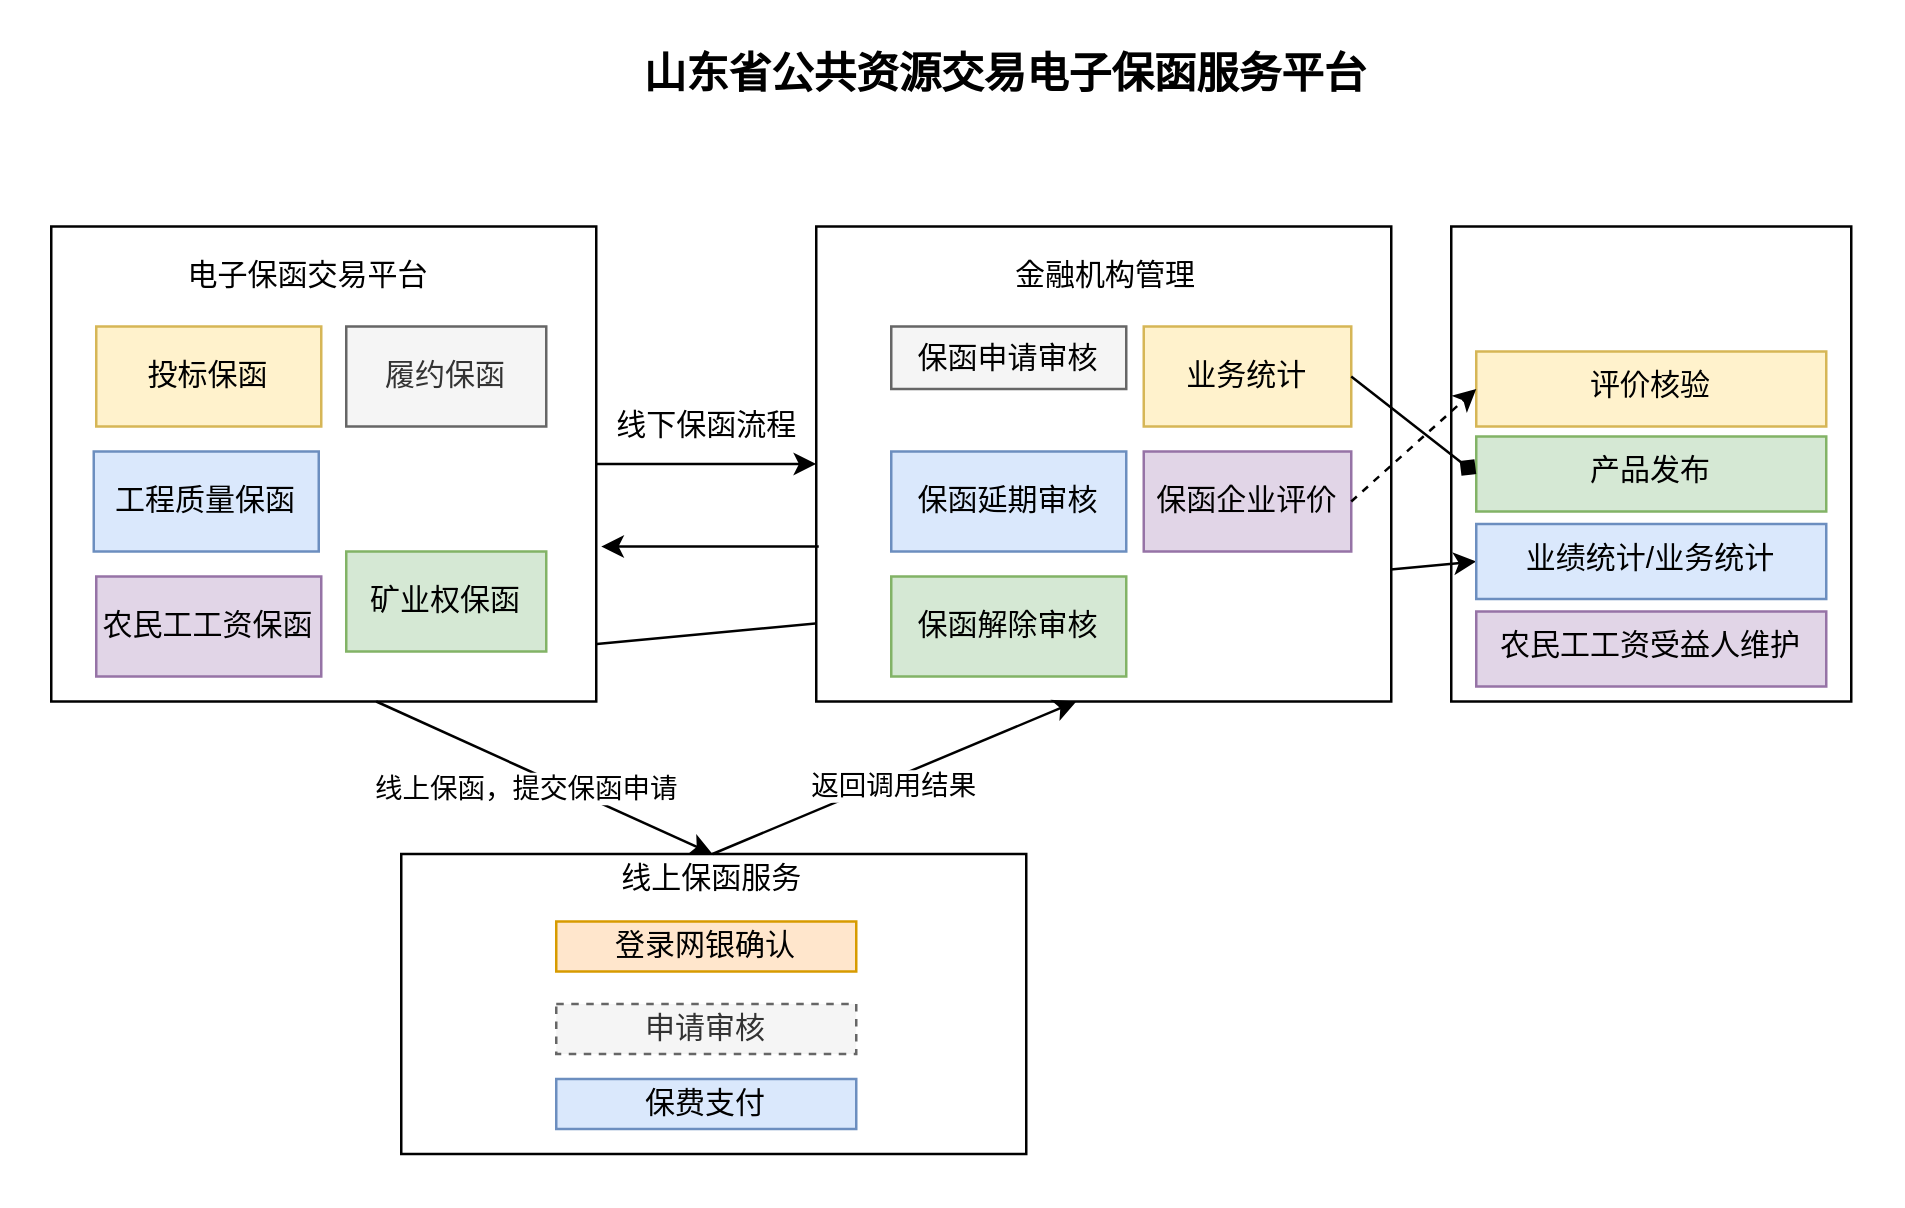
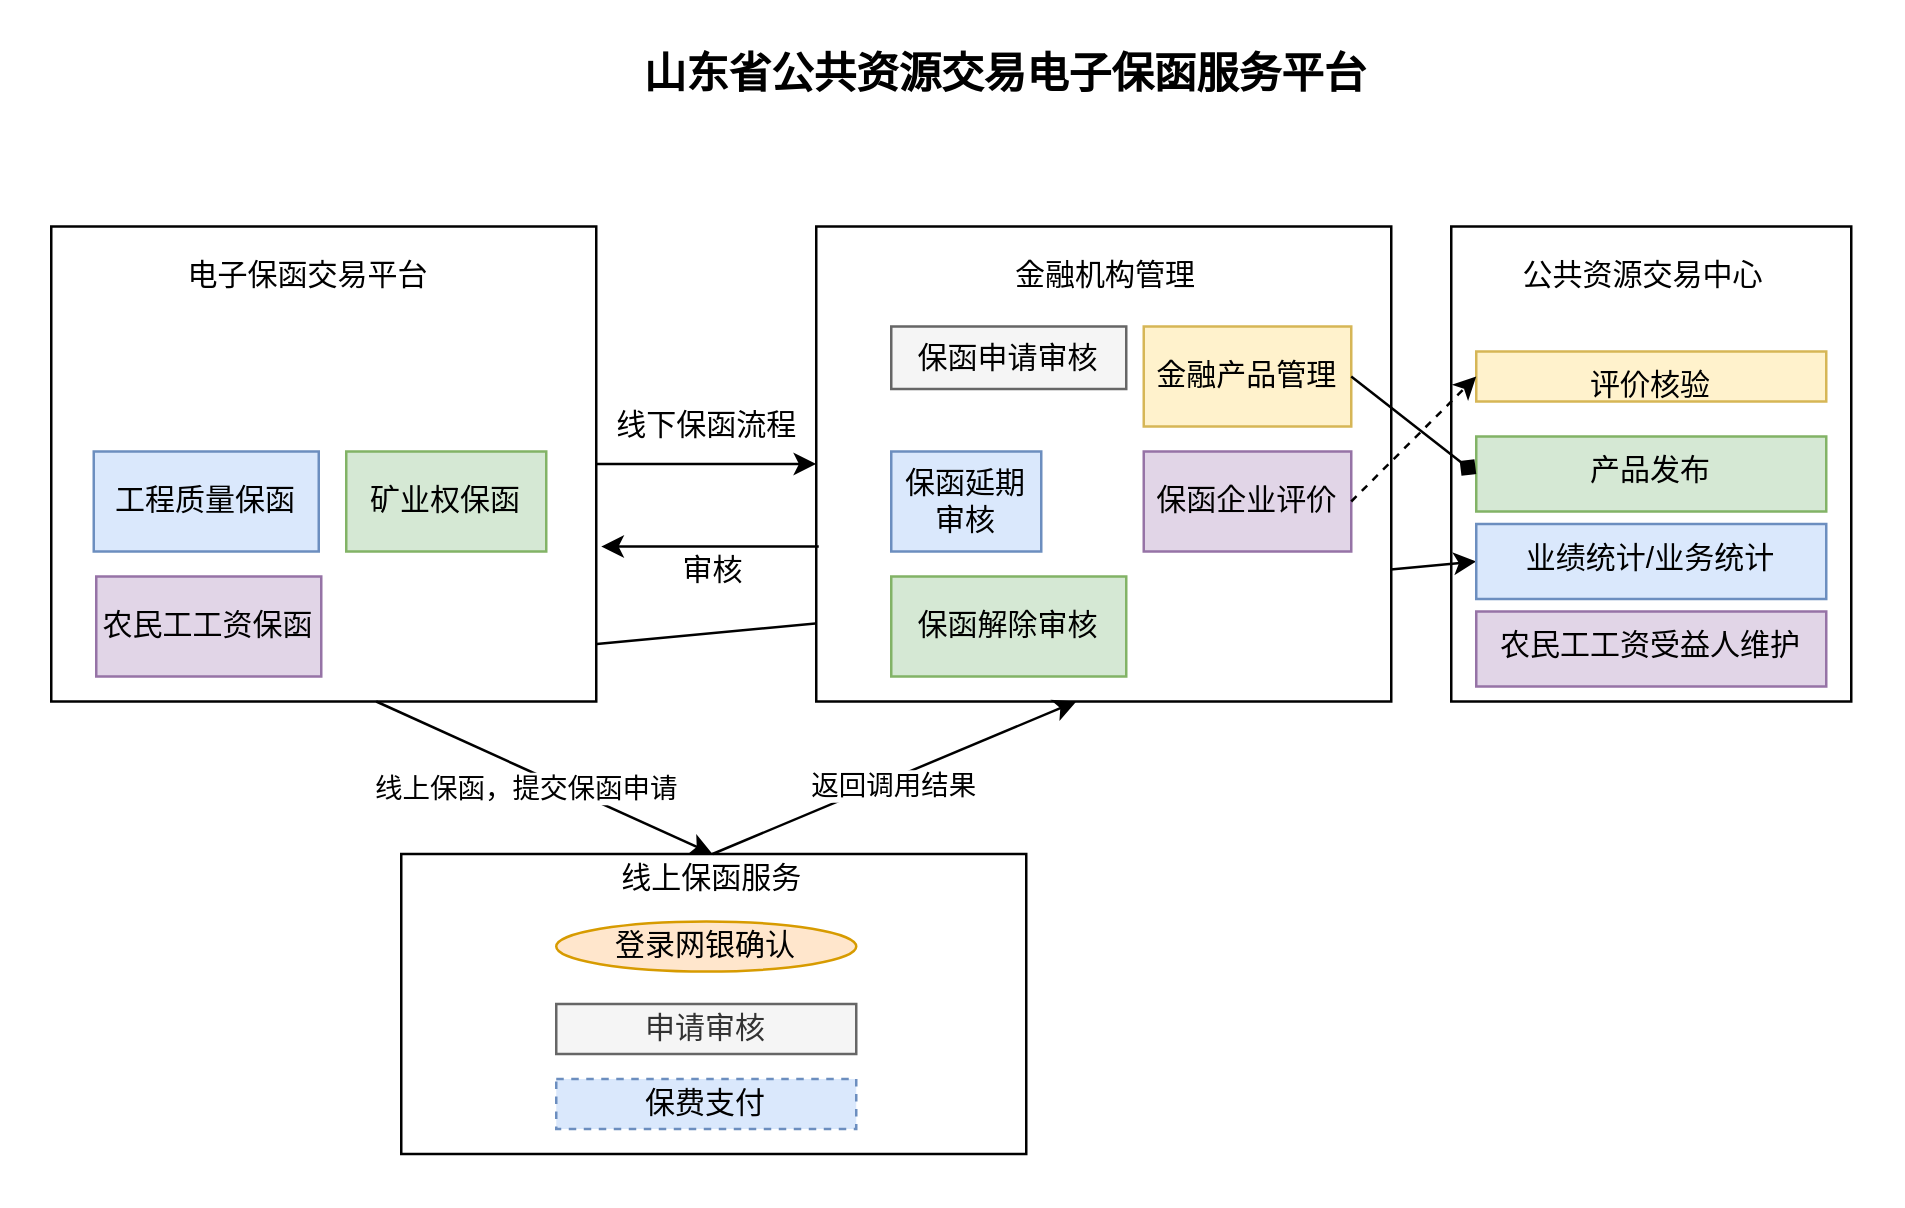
node "公共资源交易中心": added
node "投标保函": removed
node "履约保函": removed
node "业务统计": label "业务统计" -> "金融产品管理"
node "评价核验": size 350x75 -> 350x50
node "保函延期审核": size 235x100 -> 150x100
node "审核": added
node "矿业权保函": moved (446, 601) -> (446, 501)
node "登录网银确认": shape rectangle -> ellipse
node "申请审核": style dashed -> solid
node "保费支付": style solid -> dashed
